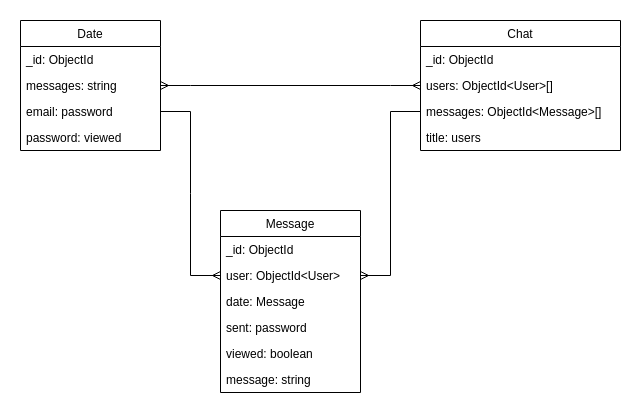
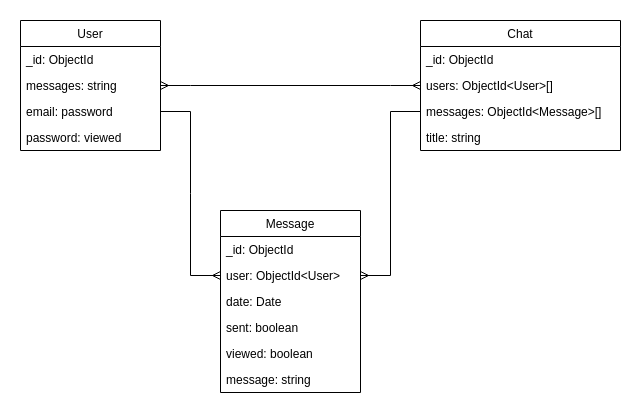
node "Date": label "Date" -> "User"
node "title: users": label "title: users" -> "title: string"
node "date: Message": label "date: Message" -> "date: Date"
node "sent: password": label "sent: password" -> "sent: boolean"
